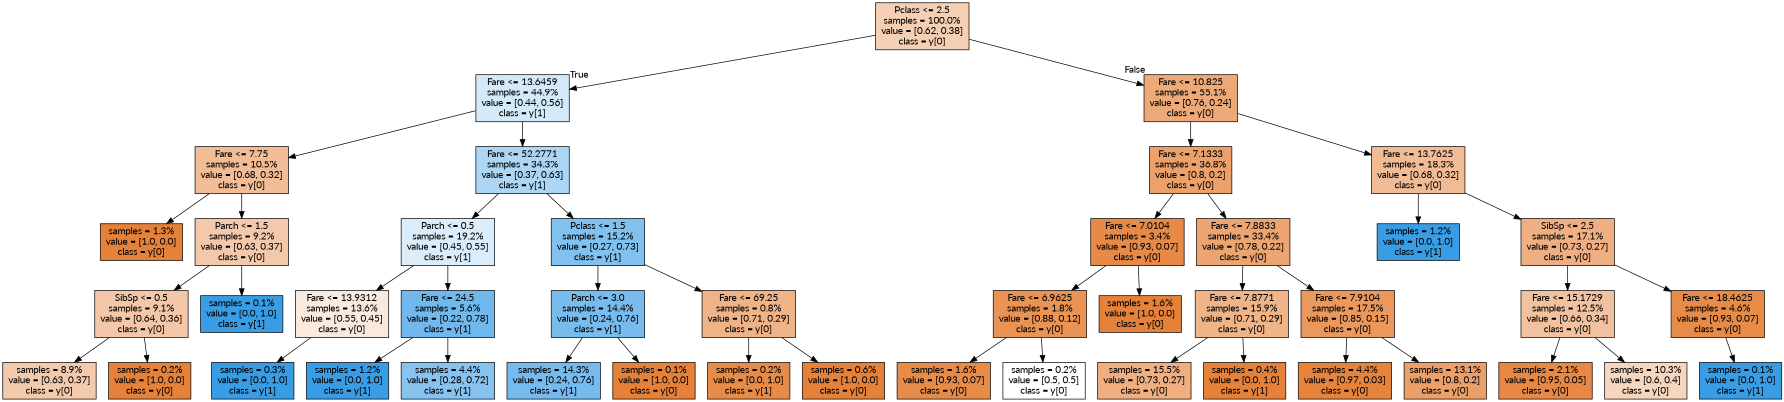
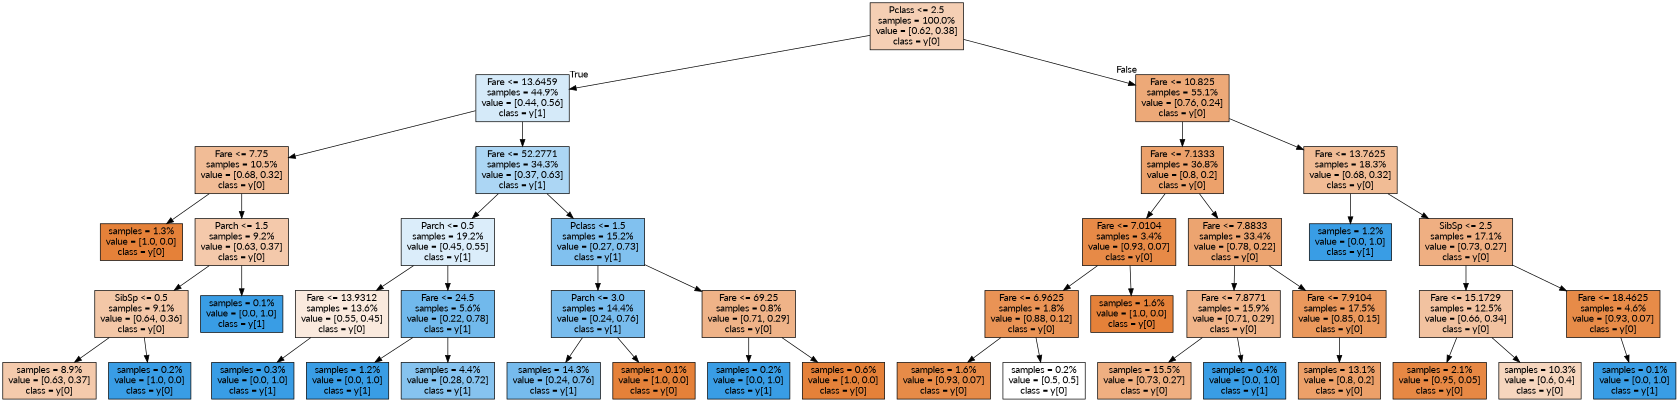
node "samples = 0.2% value = [1.0, 0.0] class = y[0]": fillcolor #e58139ff -> #399de5ff
node "samples = 0.2% value = [0.0, 1.0] class = y[1]": fillcolor #e58139eb -> #399de5ff
node "samples = 0.4% value = [0.0, 1.0] class = y[1]": fillcolor #e58139ff -> #399de5ff
node "samples = 4.4% value = [0.97, 0.03] class = y[0]": removed
